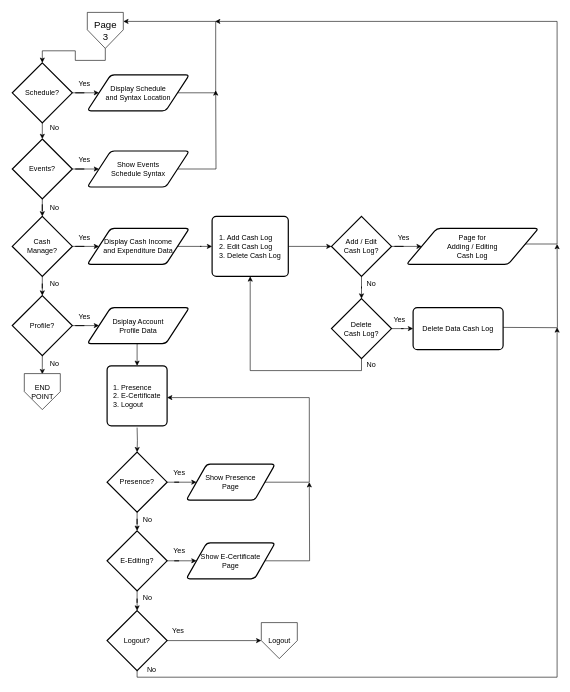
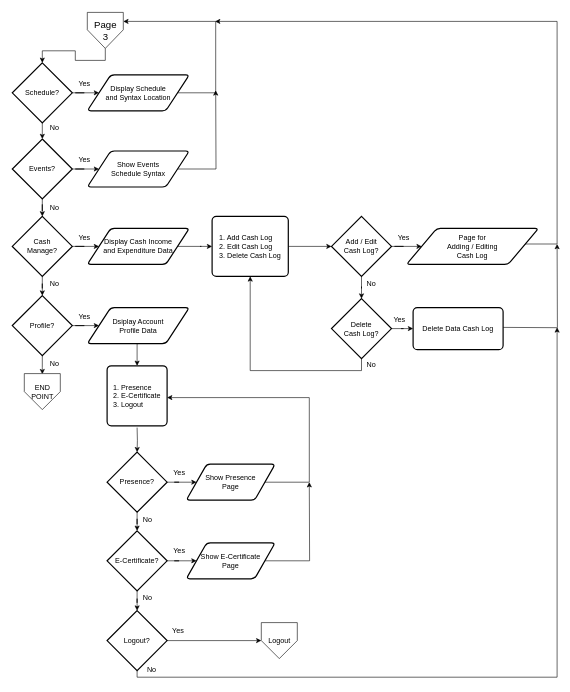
node "E-Editing?": label "E-Editing?" -> "E-Certificate?"
